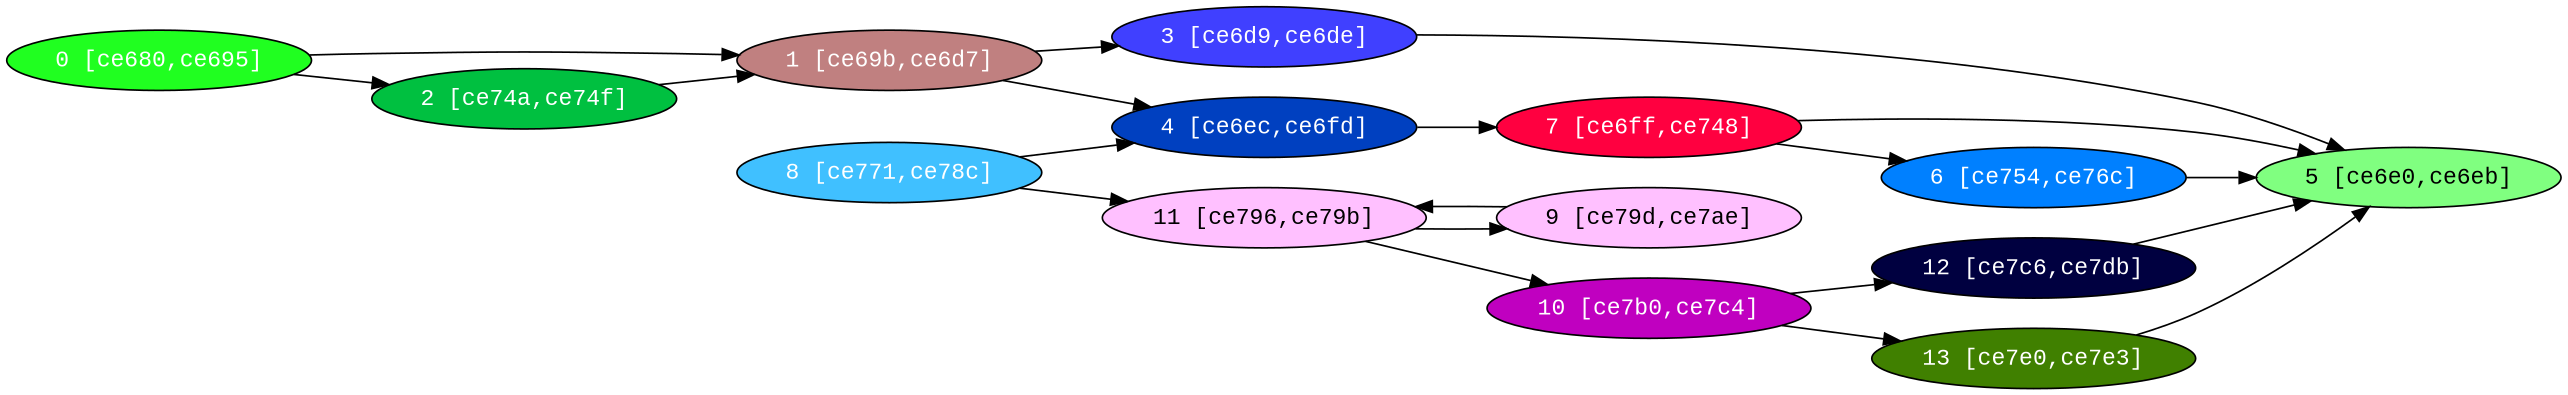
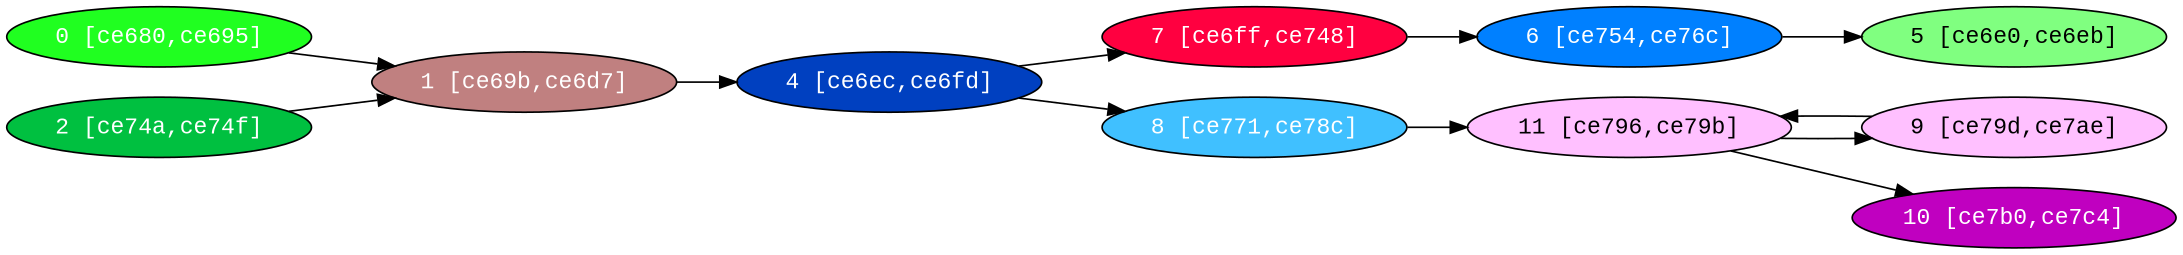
node "3 [ce6d9,ce6de]": removed
edge "0 [ce680,ce695]" -> "2 [ce74a,ce74f]": removed
edge "7 [ce6ff,ce748]" -> "5 [ce6e0,ce6eb]": removed
edge "8 [ce771,ce78c]" -> "4 [ce6ec,ce6fd]": reversed
node "12 [ce7c6,ce7db]": removed
node "13 [ce7e0,ce7e3]": removed
